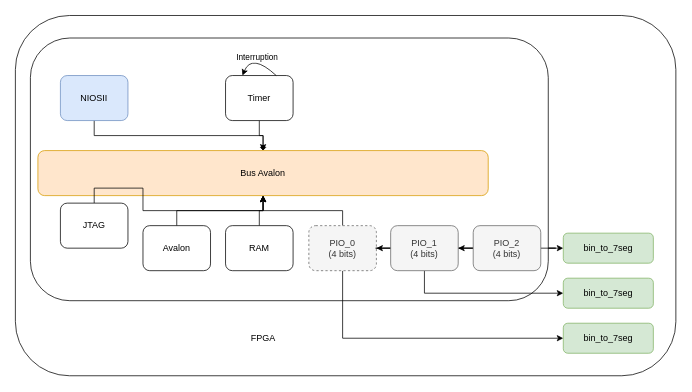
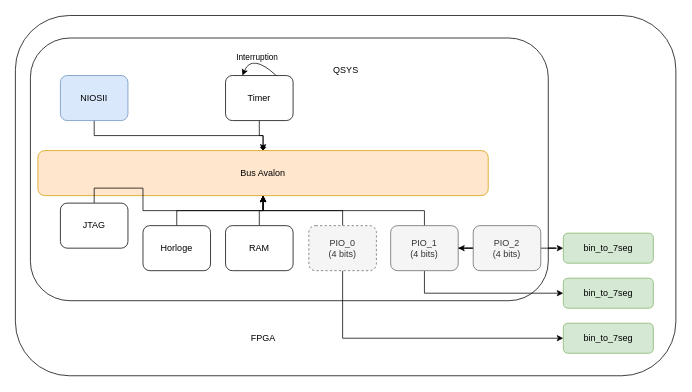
node "QSYS": added
node "Avalon": label "Avalon" -> "Horloge"
edge "PIO_1 (4 bits)" -> "PIO_0 (4 bits)": now "PIO_1 (4 bits)" -> "Bus Avalon"
